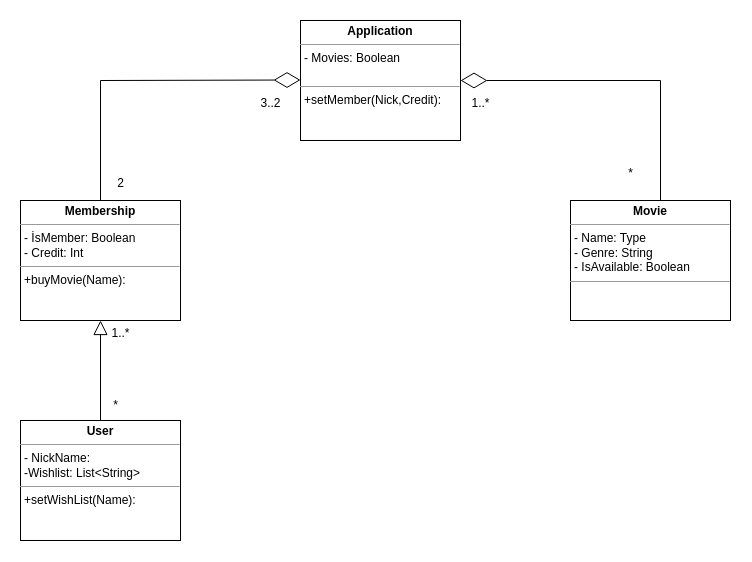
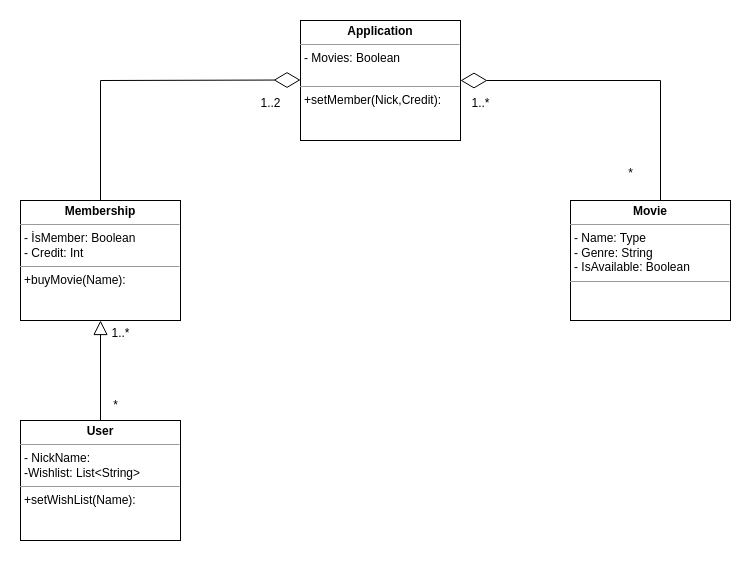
node "3..2": label "3..2" -> "1..2"
node "2": removed
